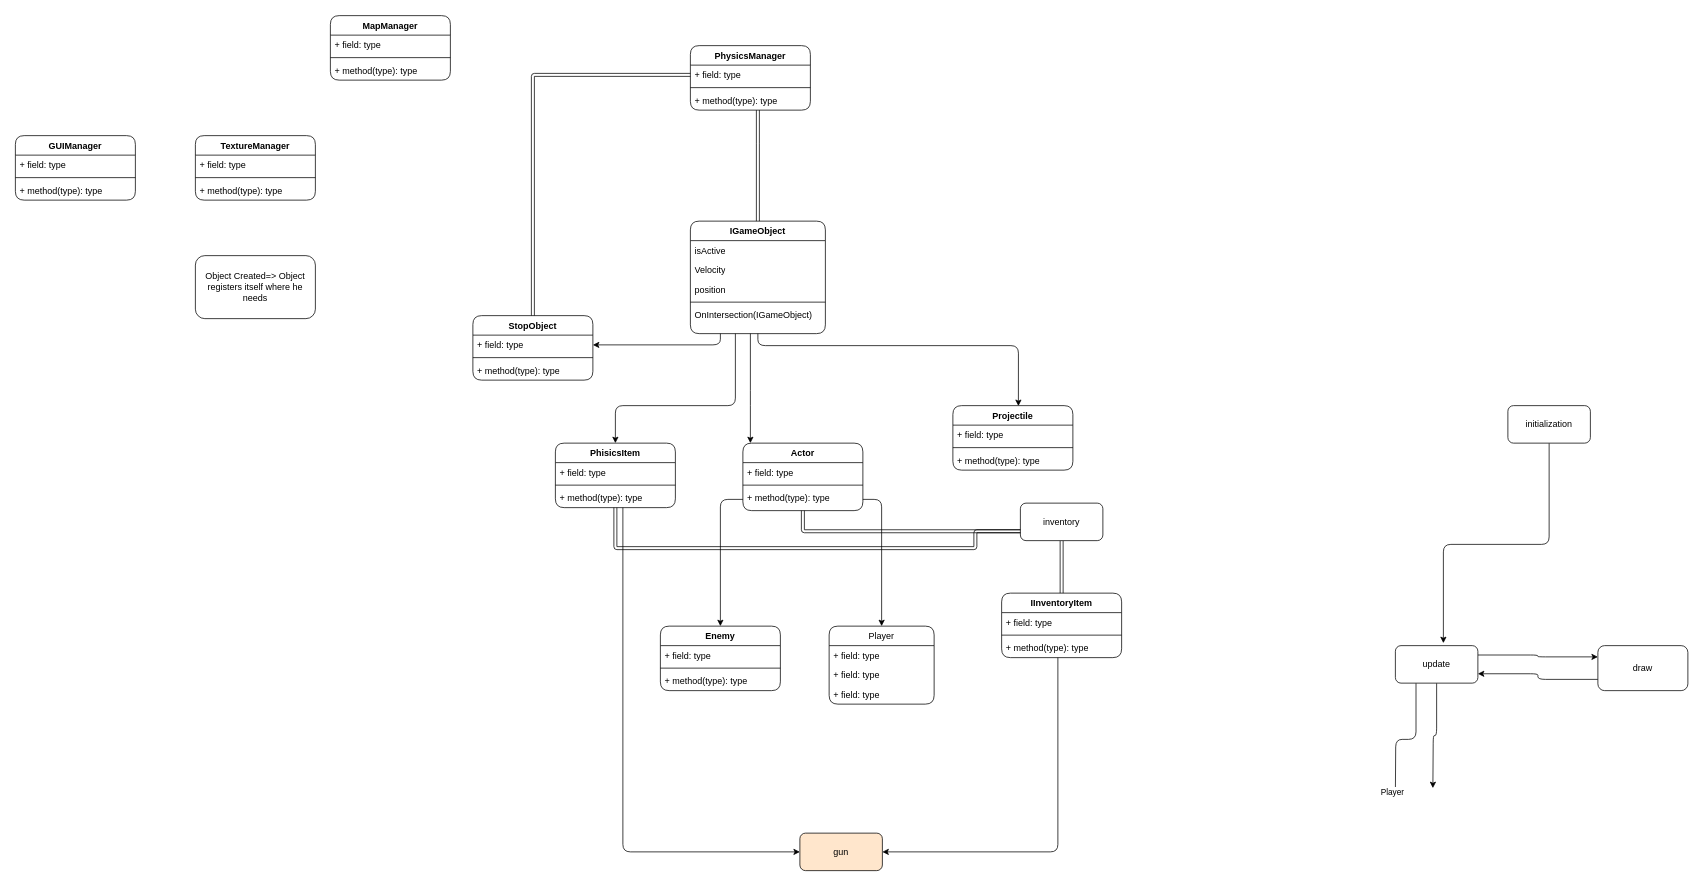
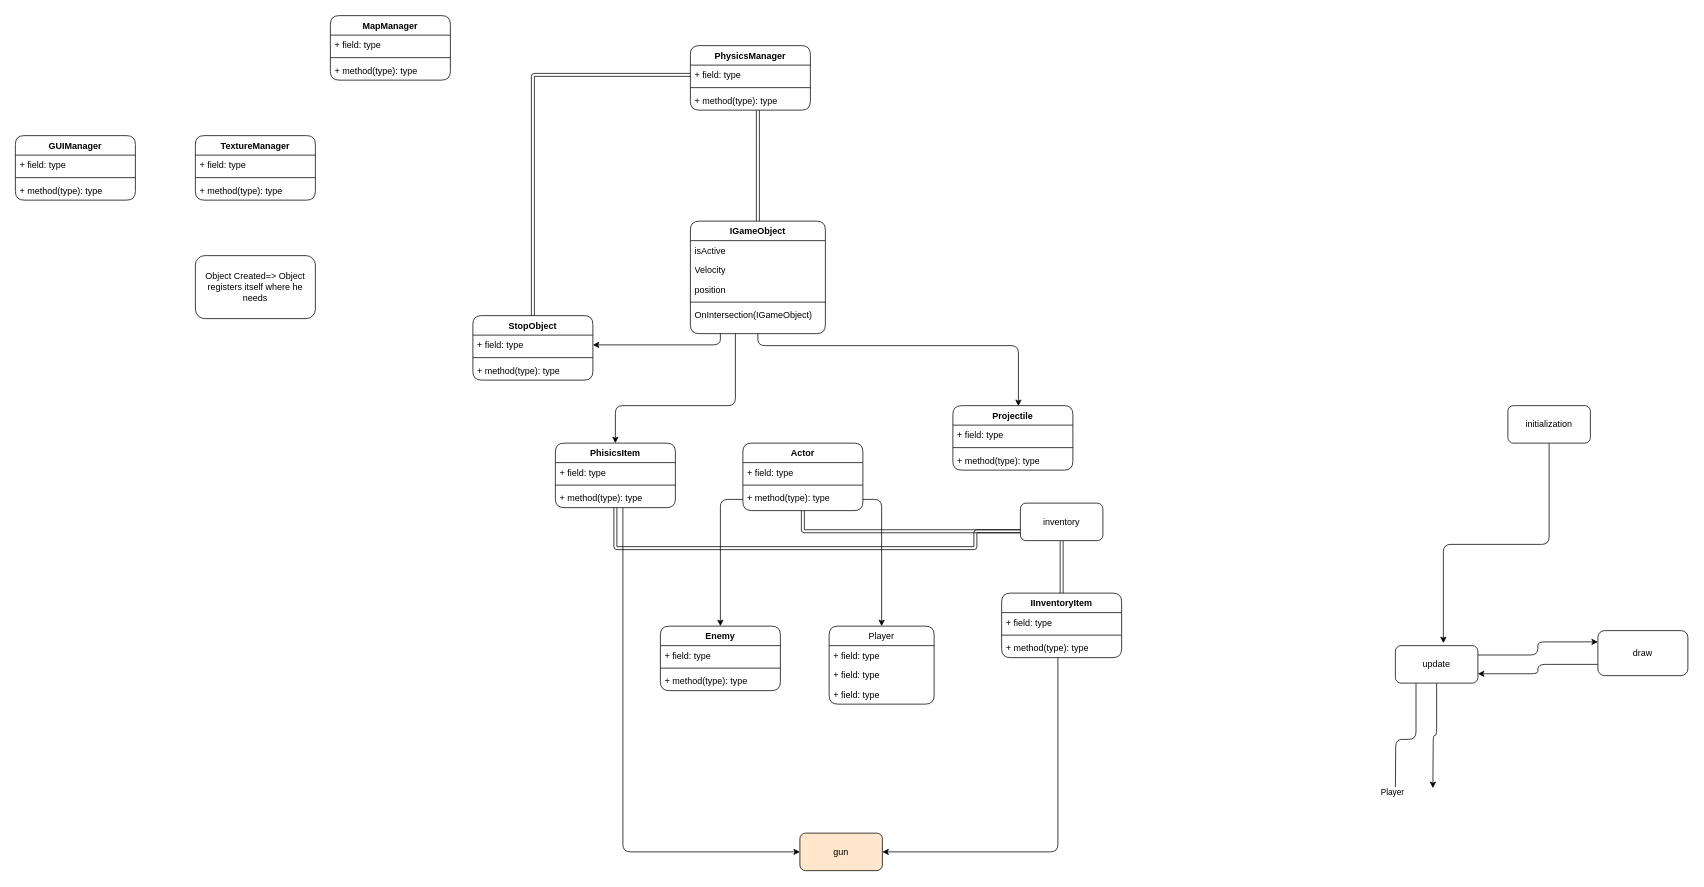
edge "IGameObject" -> "Actor": removed
node "draw": moved (1643, 668) -> (1643, 653)
